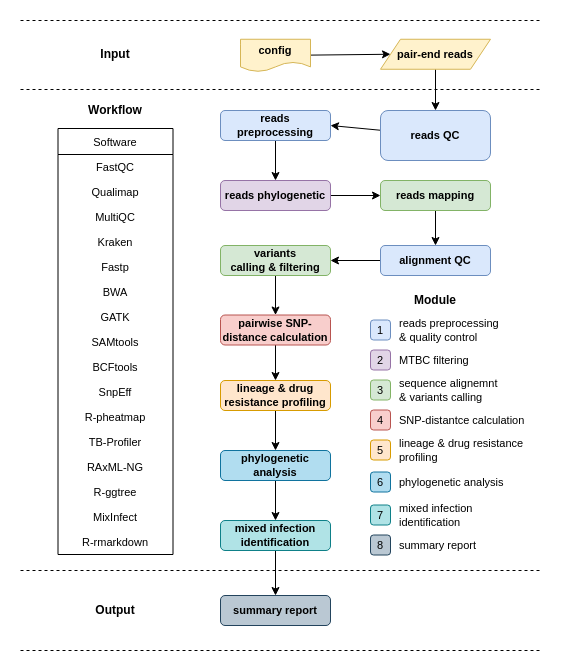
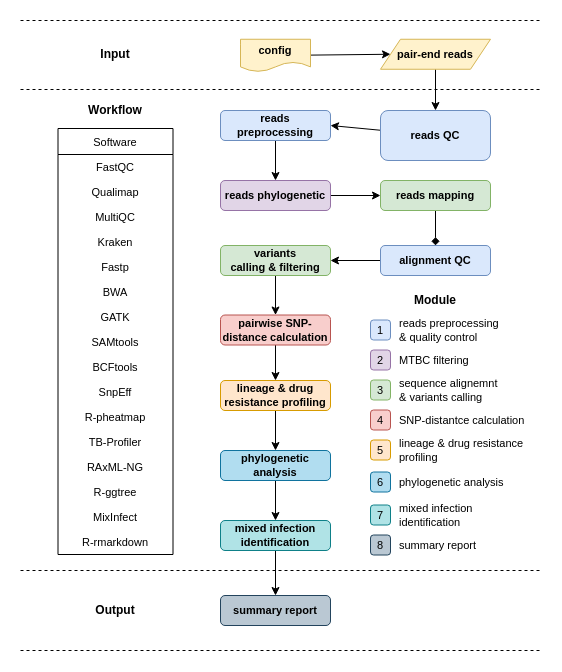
edge "reads mapping" -> "alignment QC": arrowhead classic -> diamond
